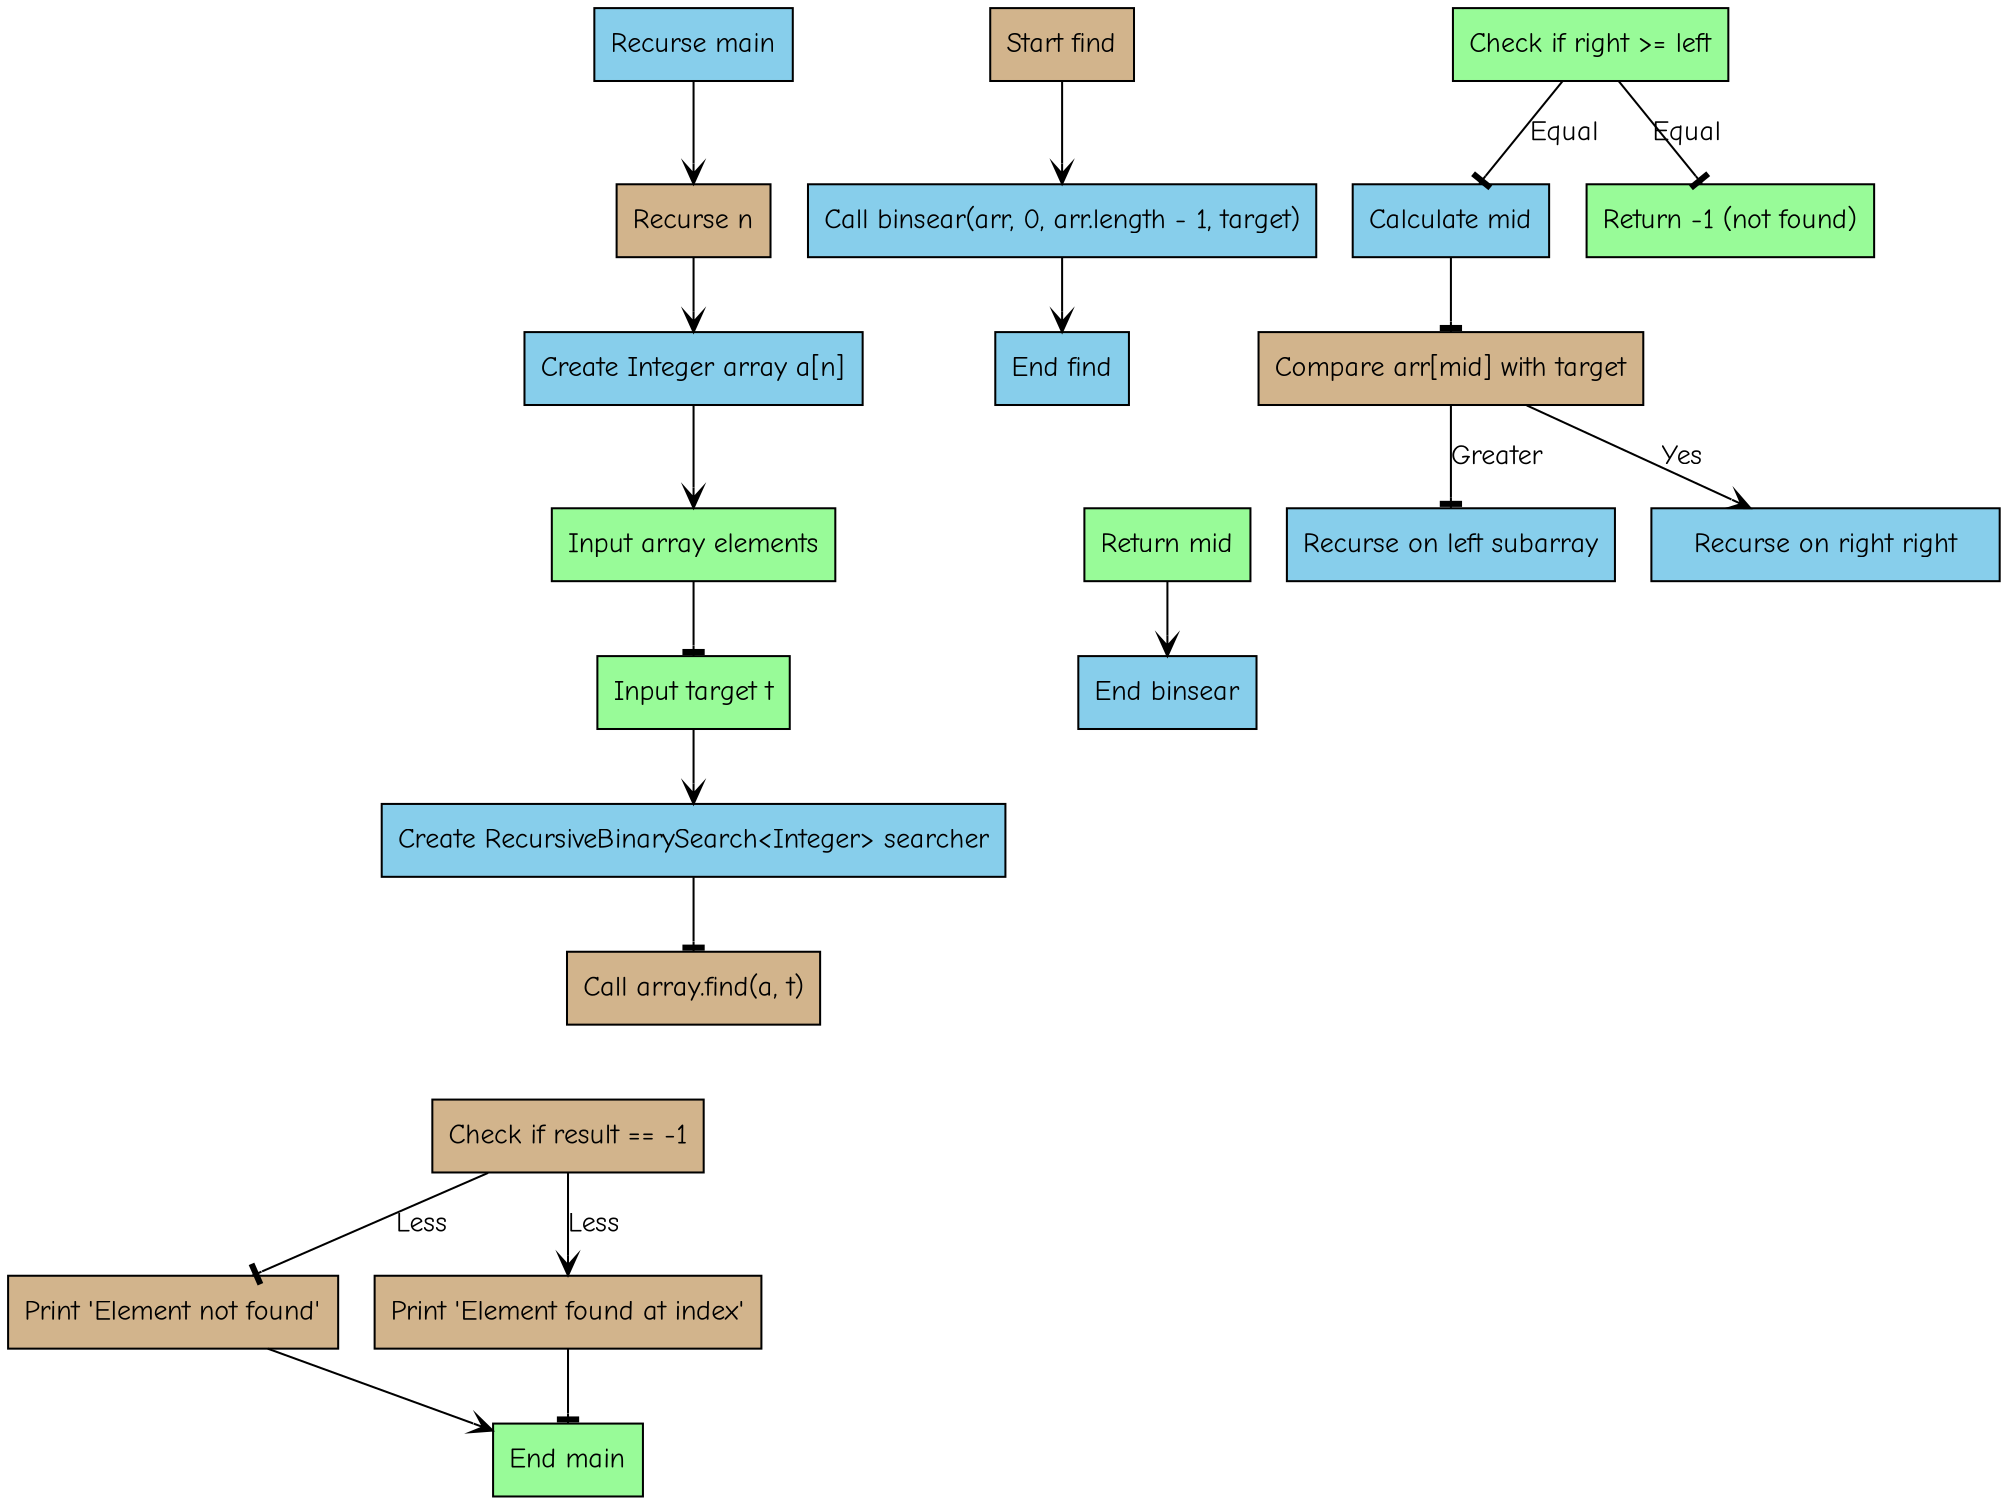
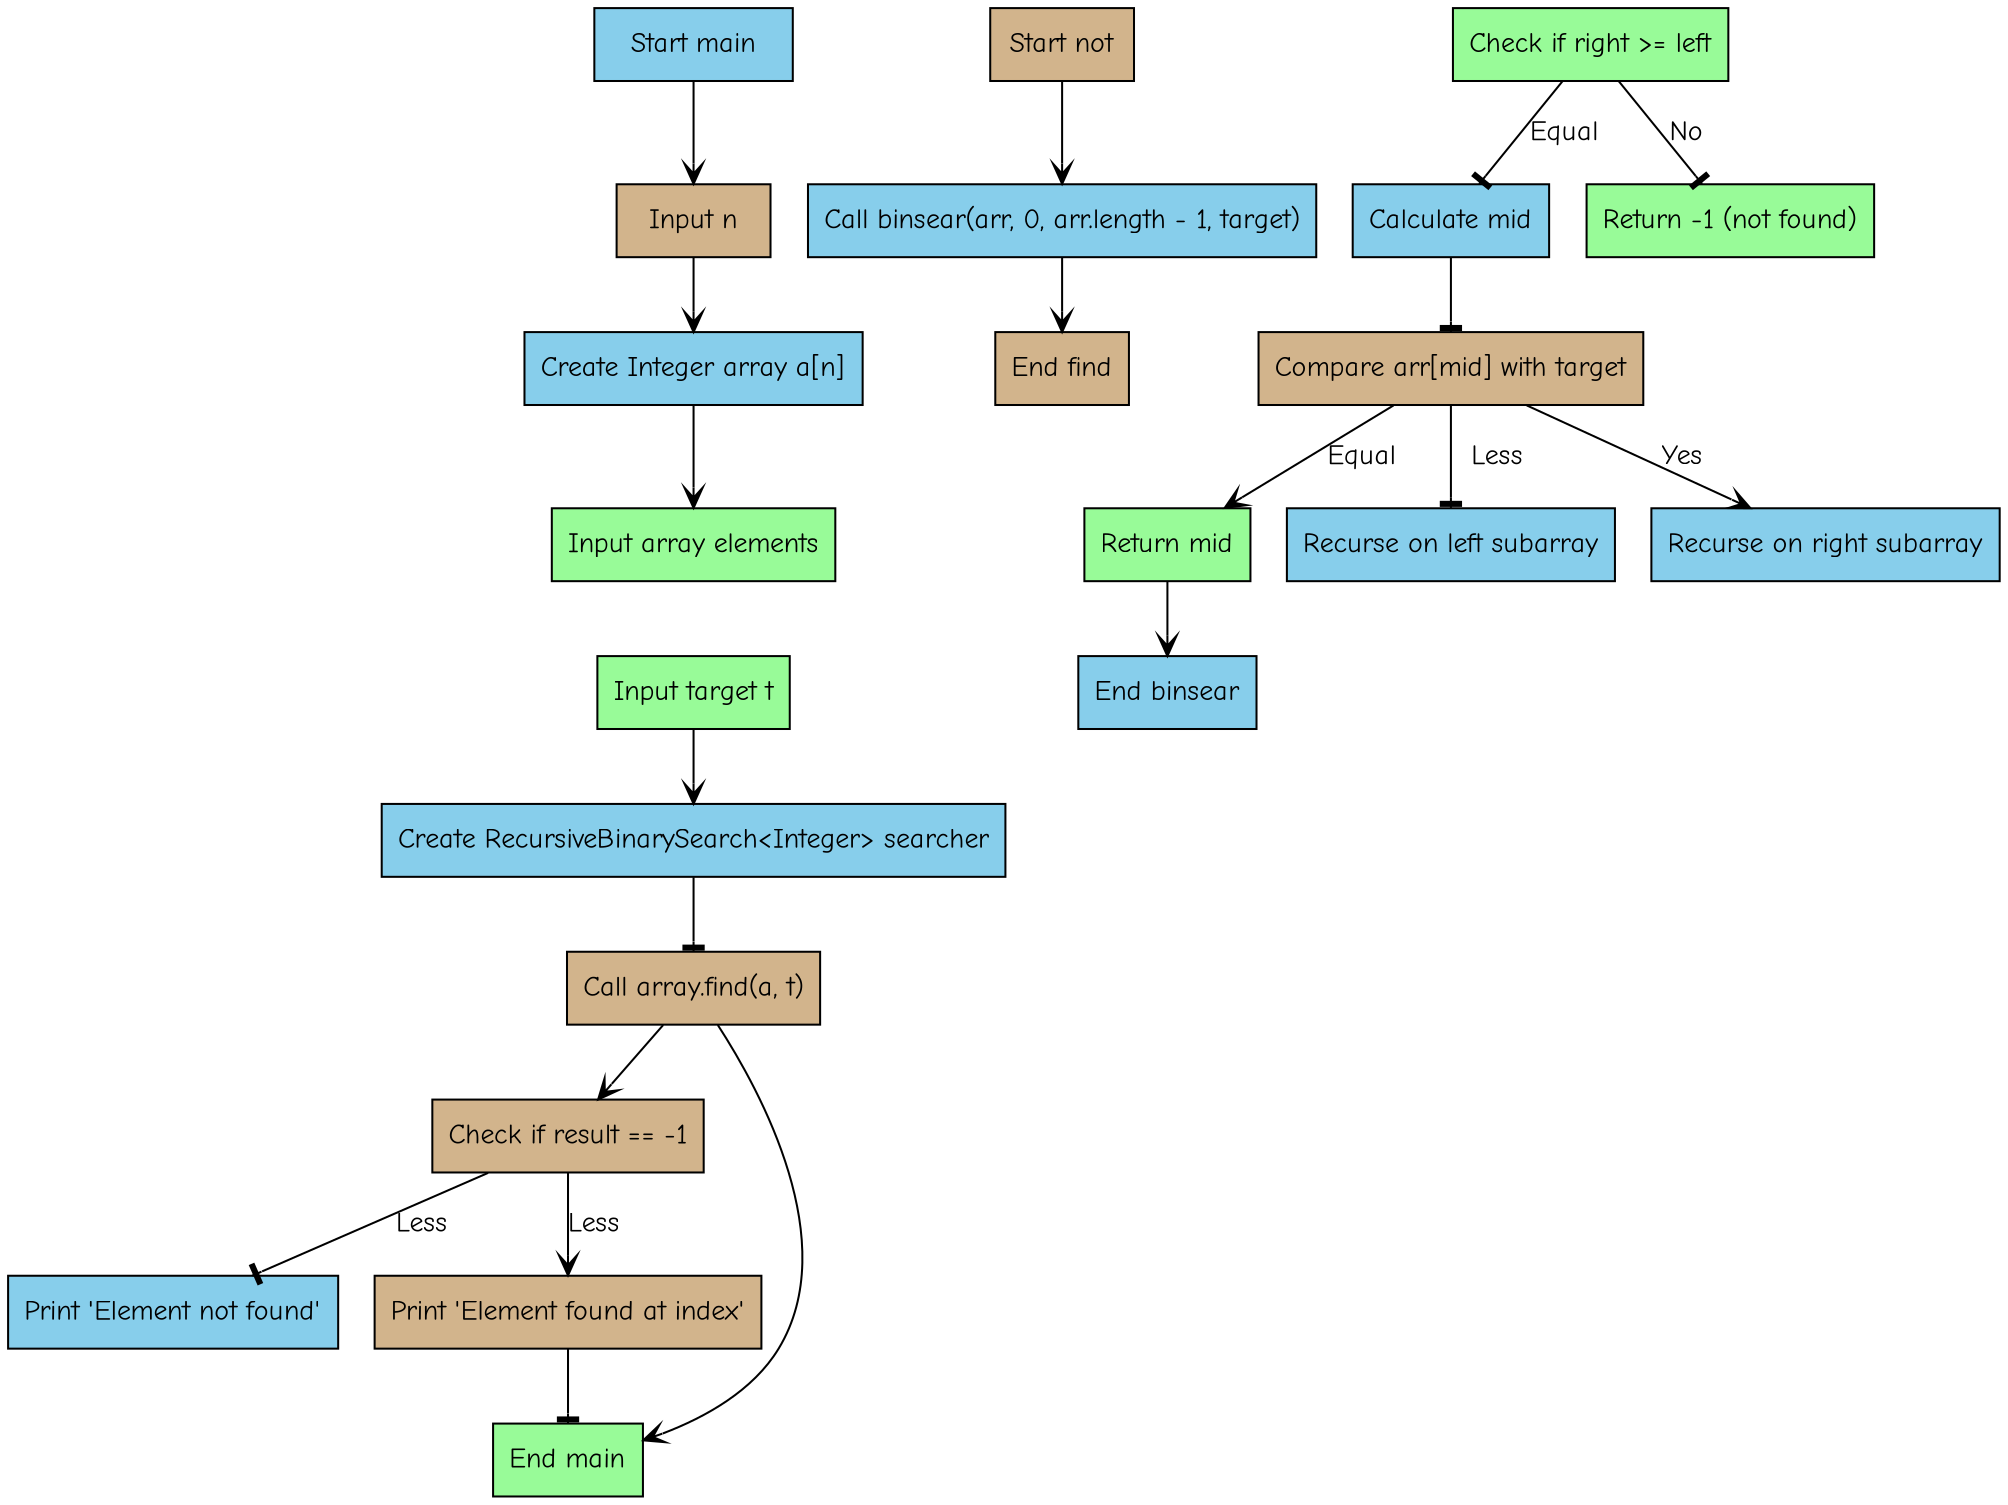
node "Recurse main": label "Recurse main" -> "Start main"
node "Start find": label "Start find" -> "Start not"
edge "Check if right >= left" -> "Return -1 (not found)": label "Equal" -> "No"
node "Recurse n": label "Recurse n" -> "Input n"
node "End find": fillcolor skyblue -> tan
edge "Compare arr[mid] with target" -> "Return mid": added, label "Equal"
edge "Compare arr[mid] with target" -> "Recurse on left subarray": label "Greater" -> "Less"
node "Recurse on right right": label "Recurse on right right" -> "Recurse on right subarray"
edge "Input array elements" -> "Input target t": removed
edge "Call array.find(a, t)" -> "Check if result == -1": added
node "Print 'Element not found'": fillcolor tan -> skyblue
edge "Print 'Element not found'" -> "End main": now "Call array.find(a, t)" -> "End main"
